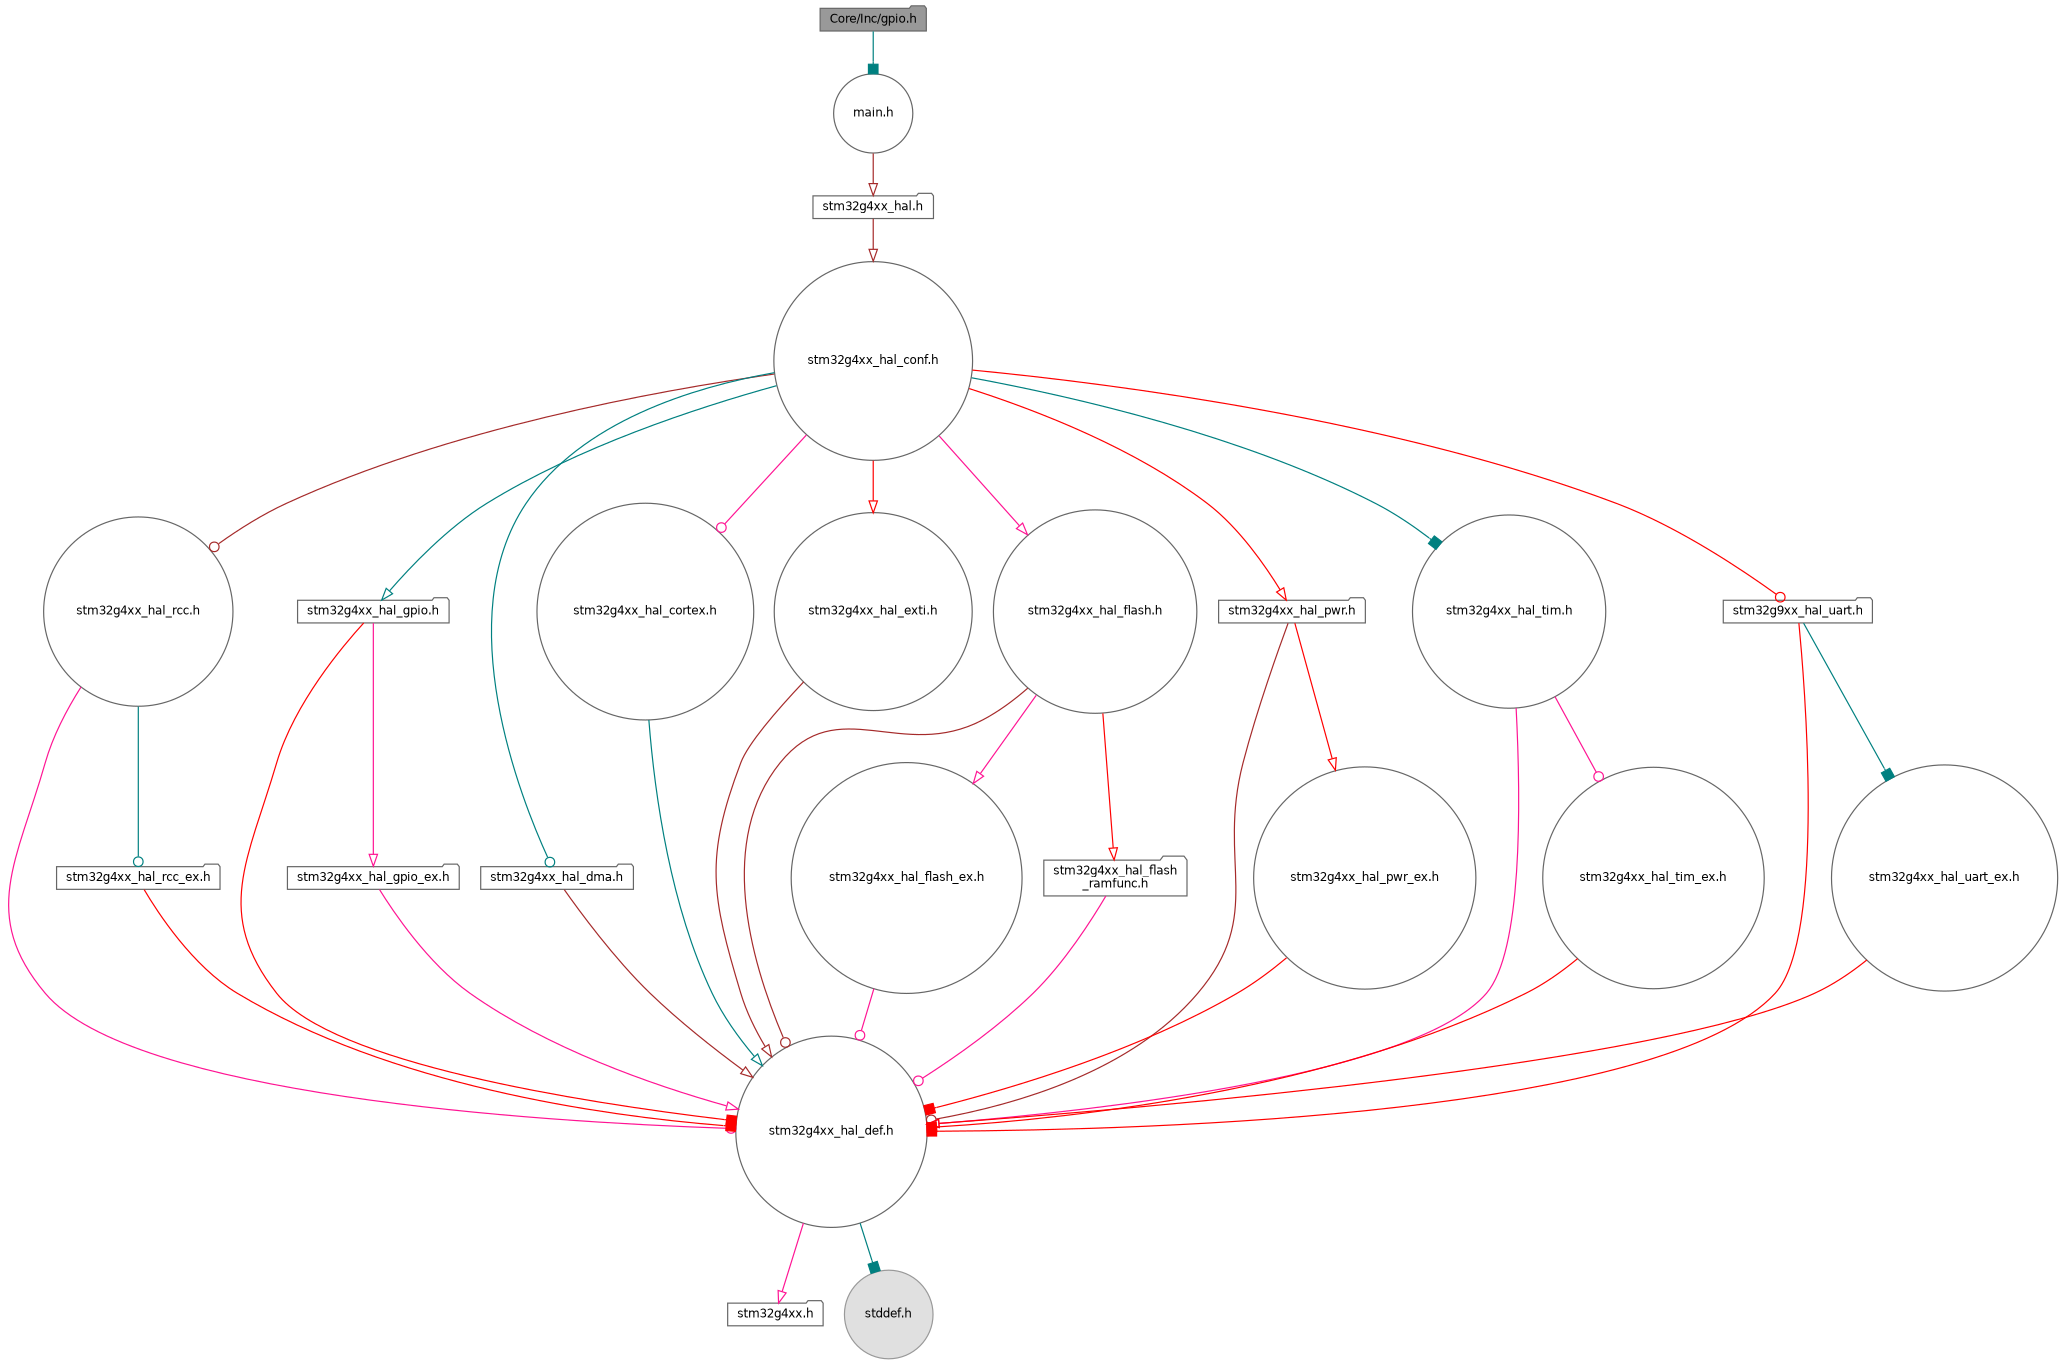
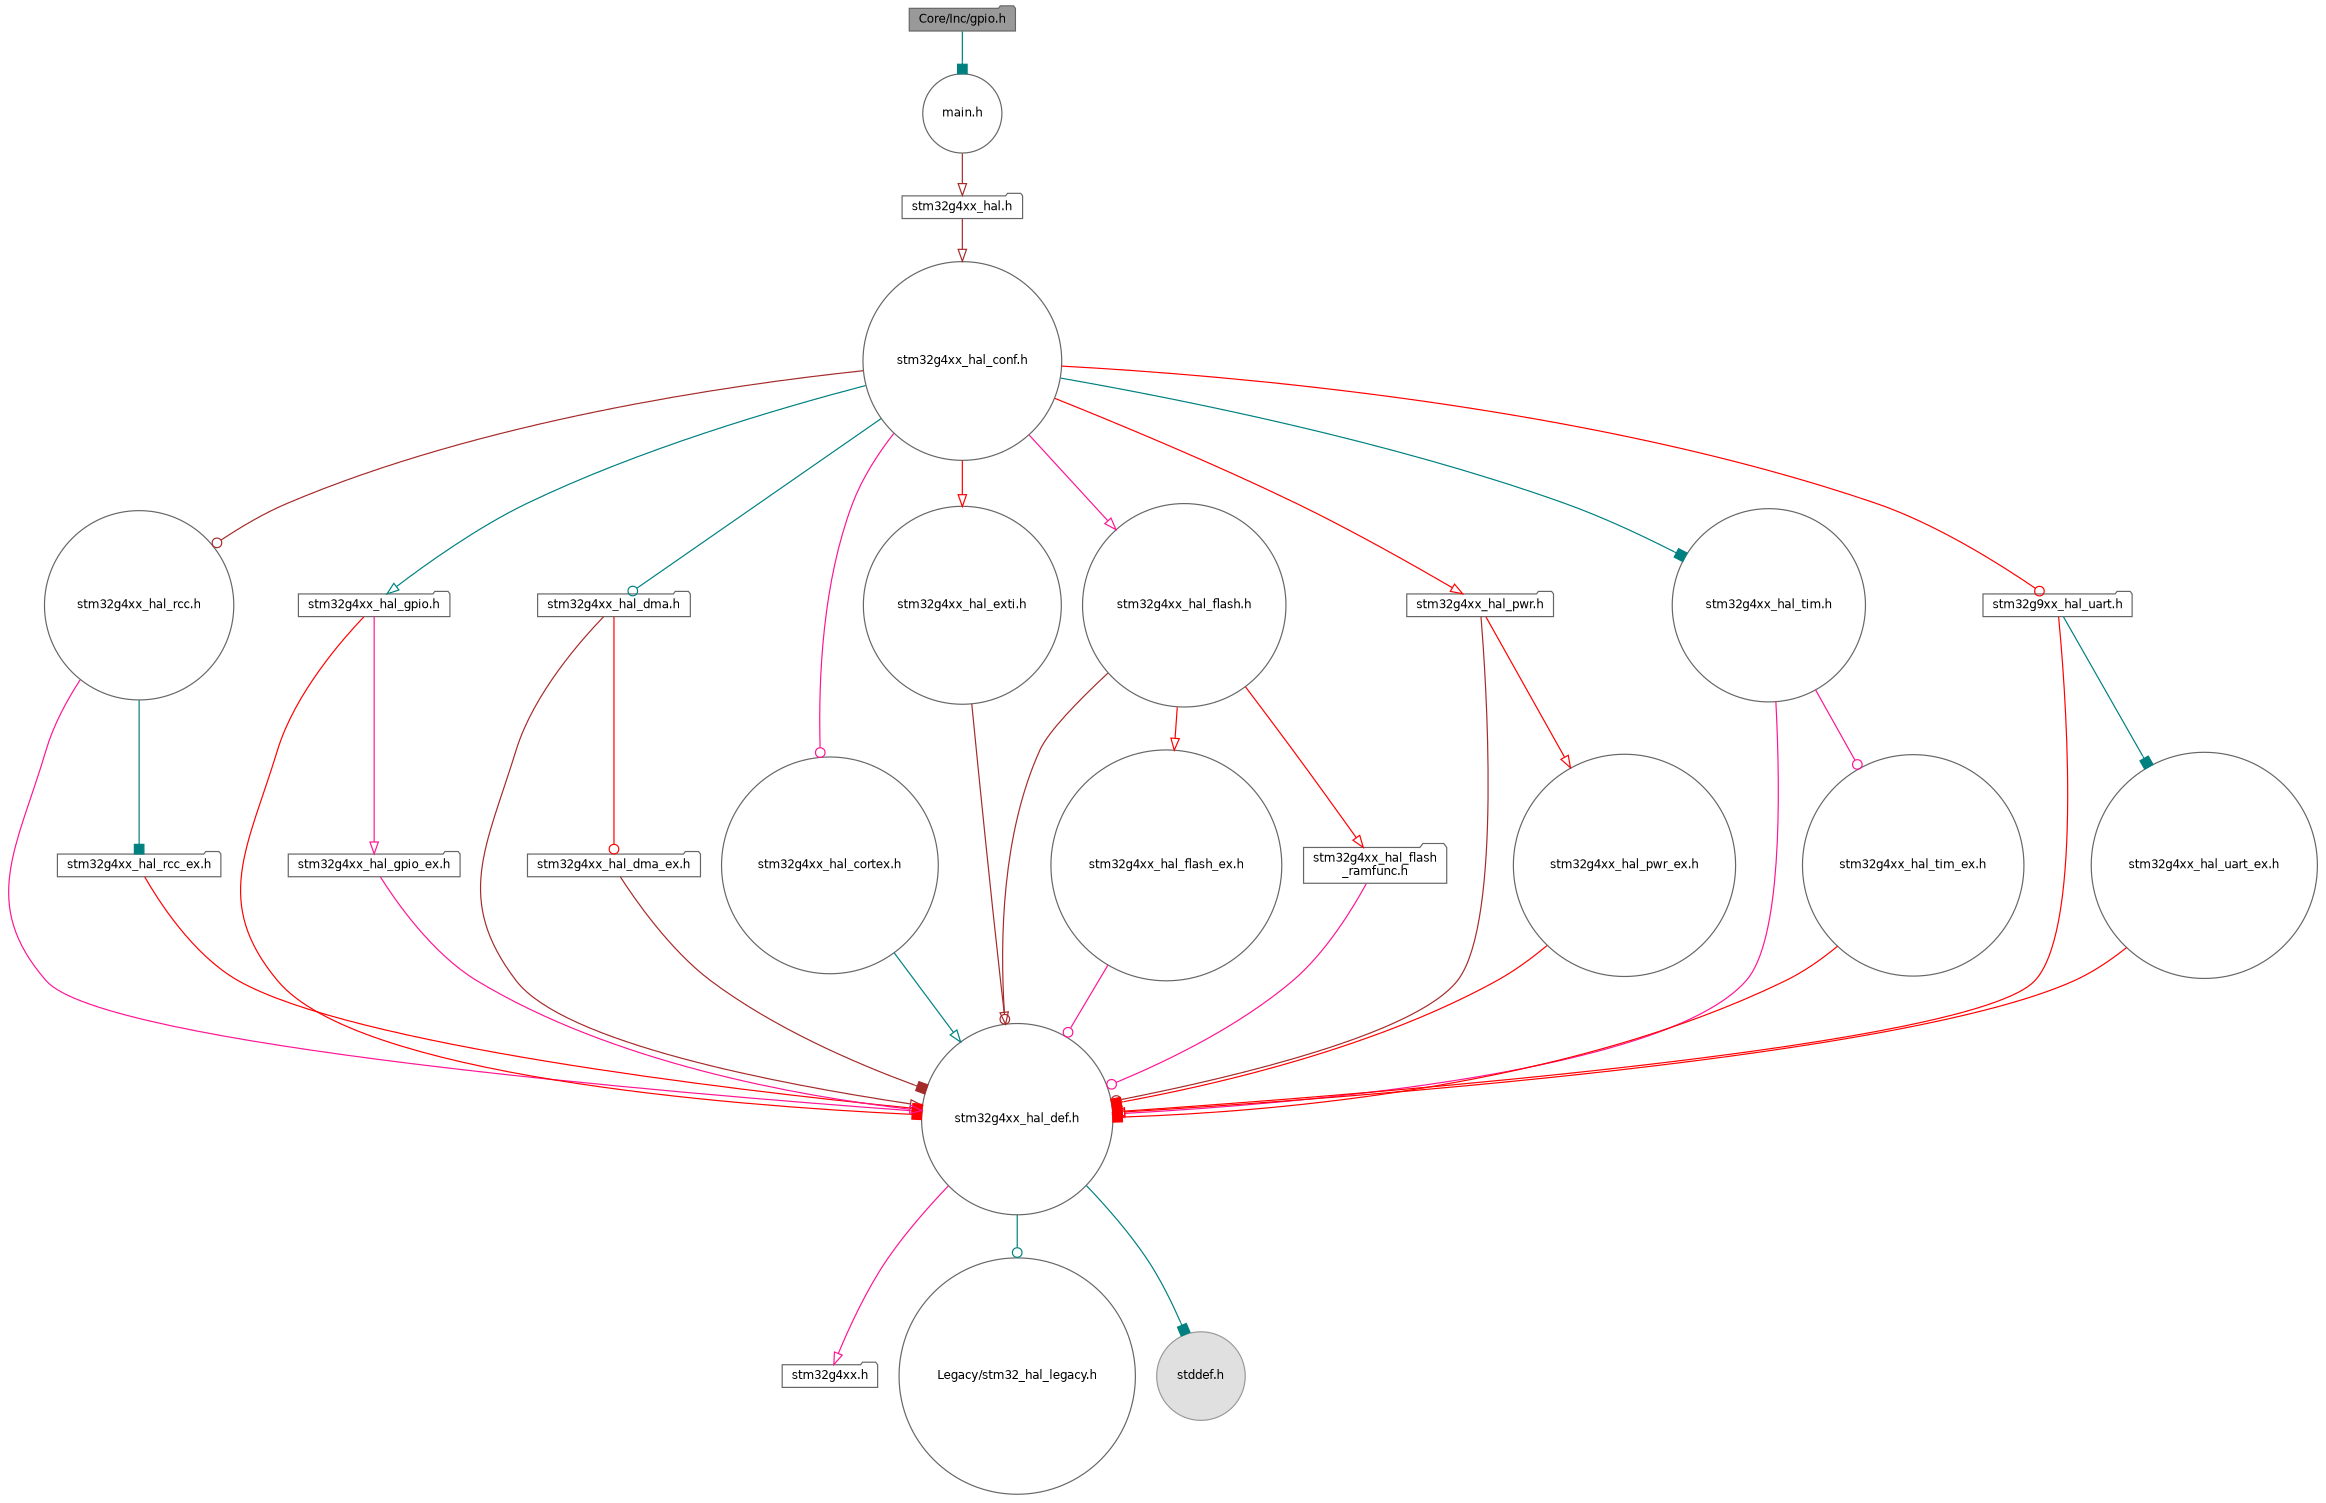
edge "stm32g4xx_hal_flash.h" -> "stm32g4xx_hal_flash_ex.h": color deeppink -> red
edge "stm32g4xx_hal_rcc.h" -> "stm32g4xx_hal_rcc_ex.h": arrowhead odot -> box
node "stm32g4xx_hal_dma_ex.h": added
node "Legacy/stm32_hal_legacy.h": added
